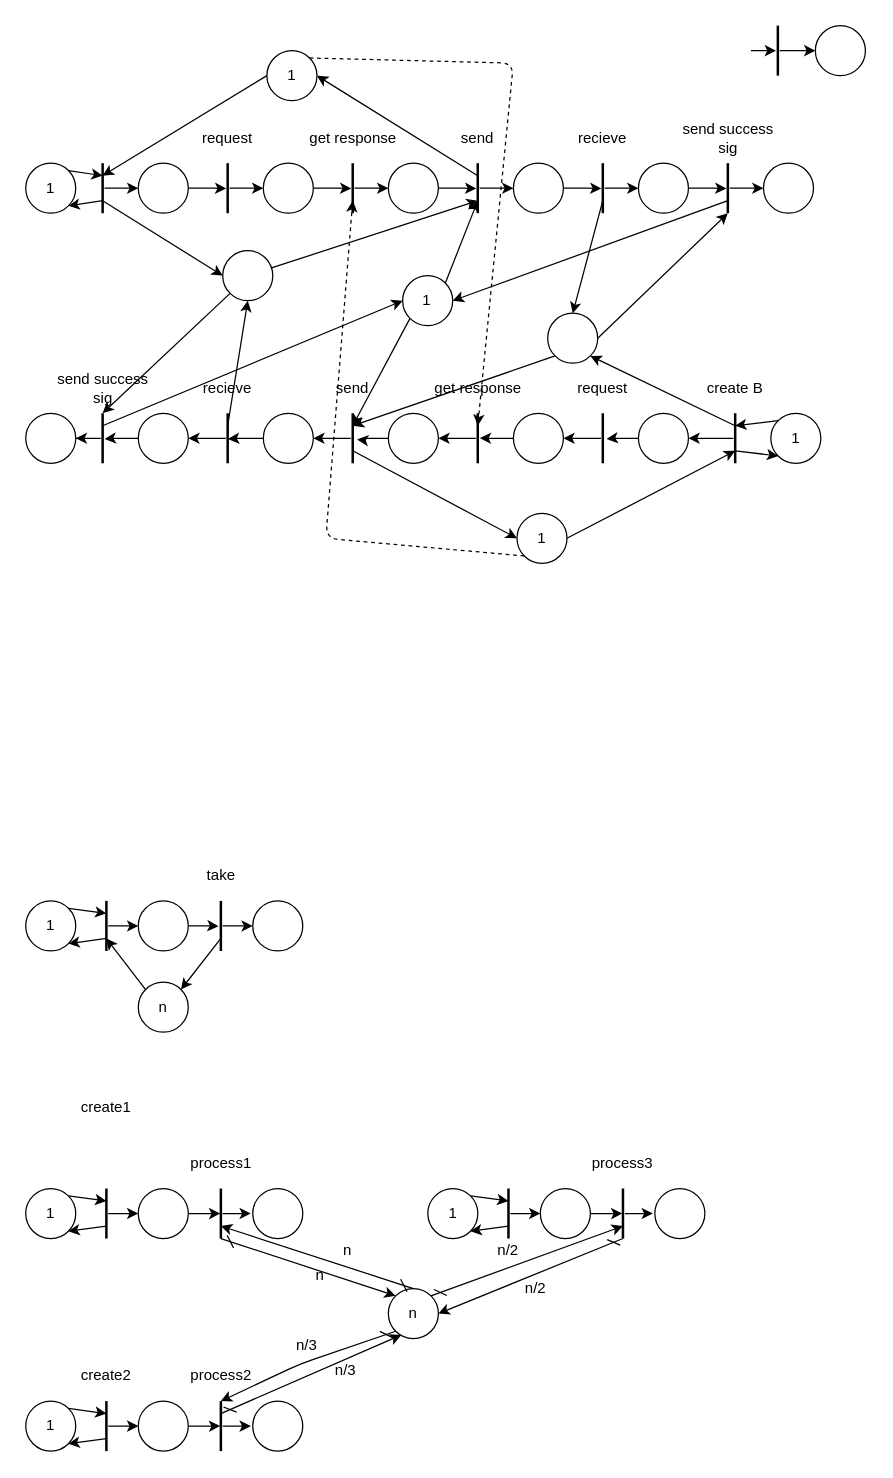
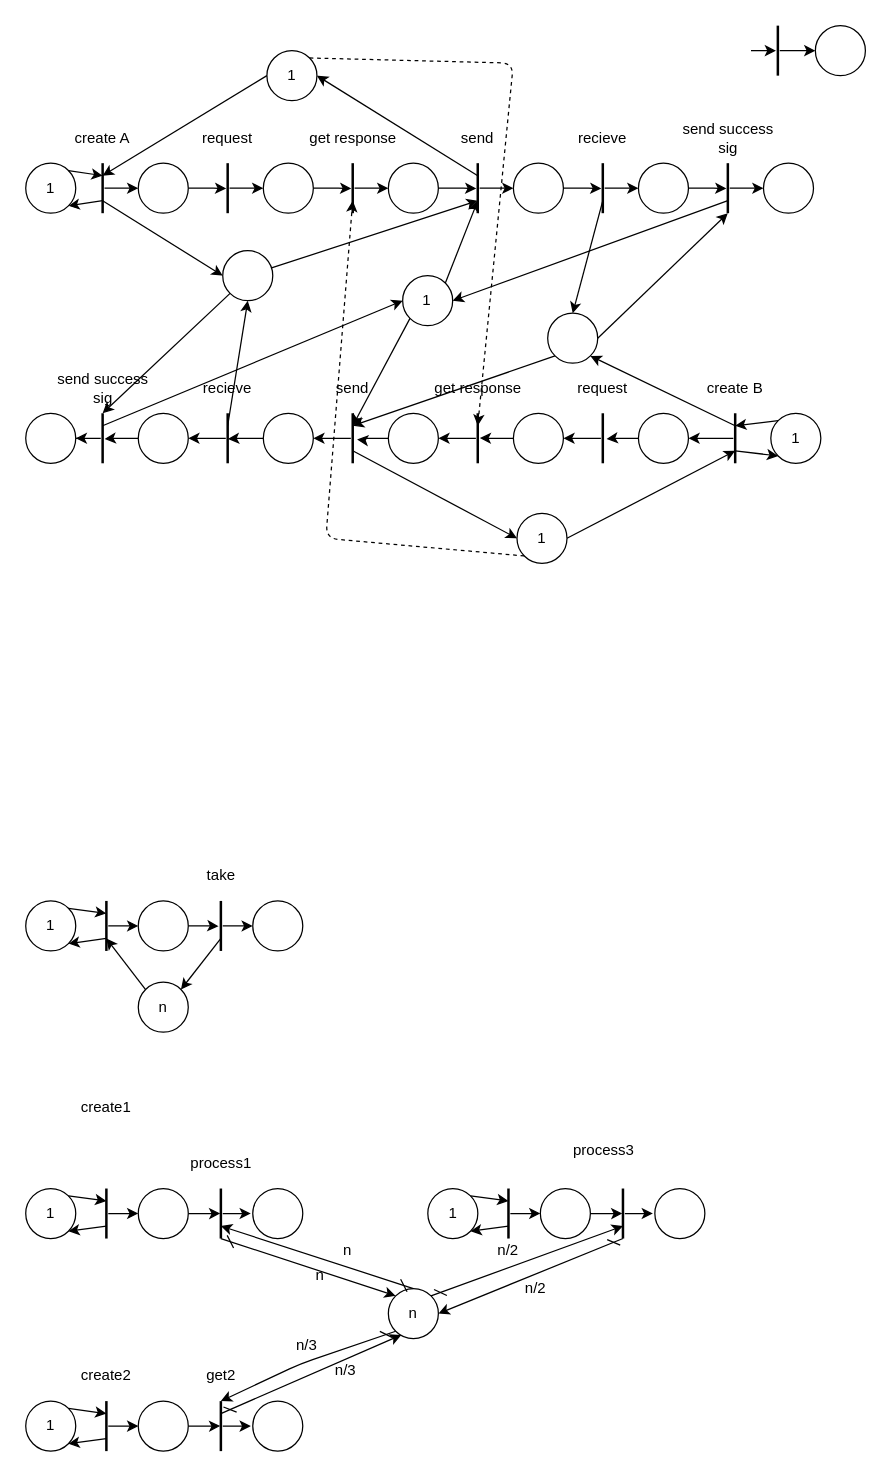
node "create A": added
node "process3": moved (623, 1163) -> (604, 1151)
node "process2": label "process2" -> "get2"
